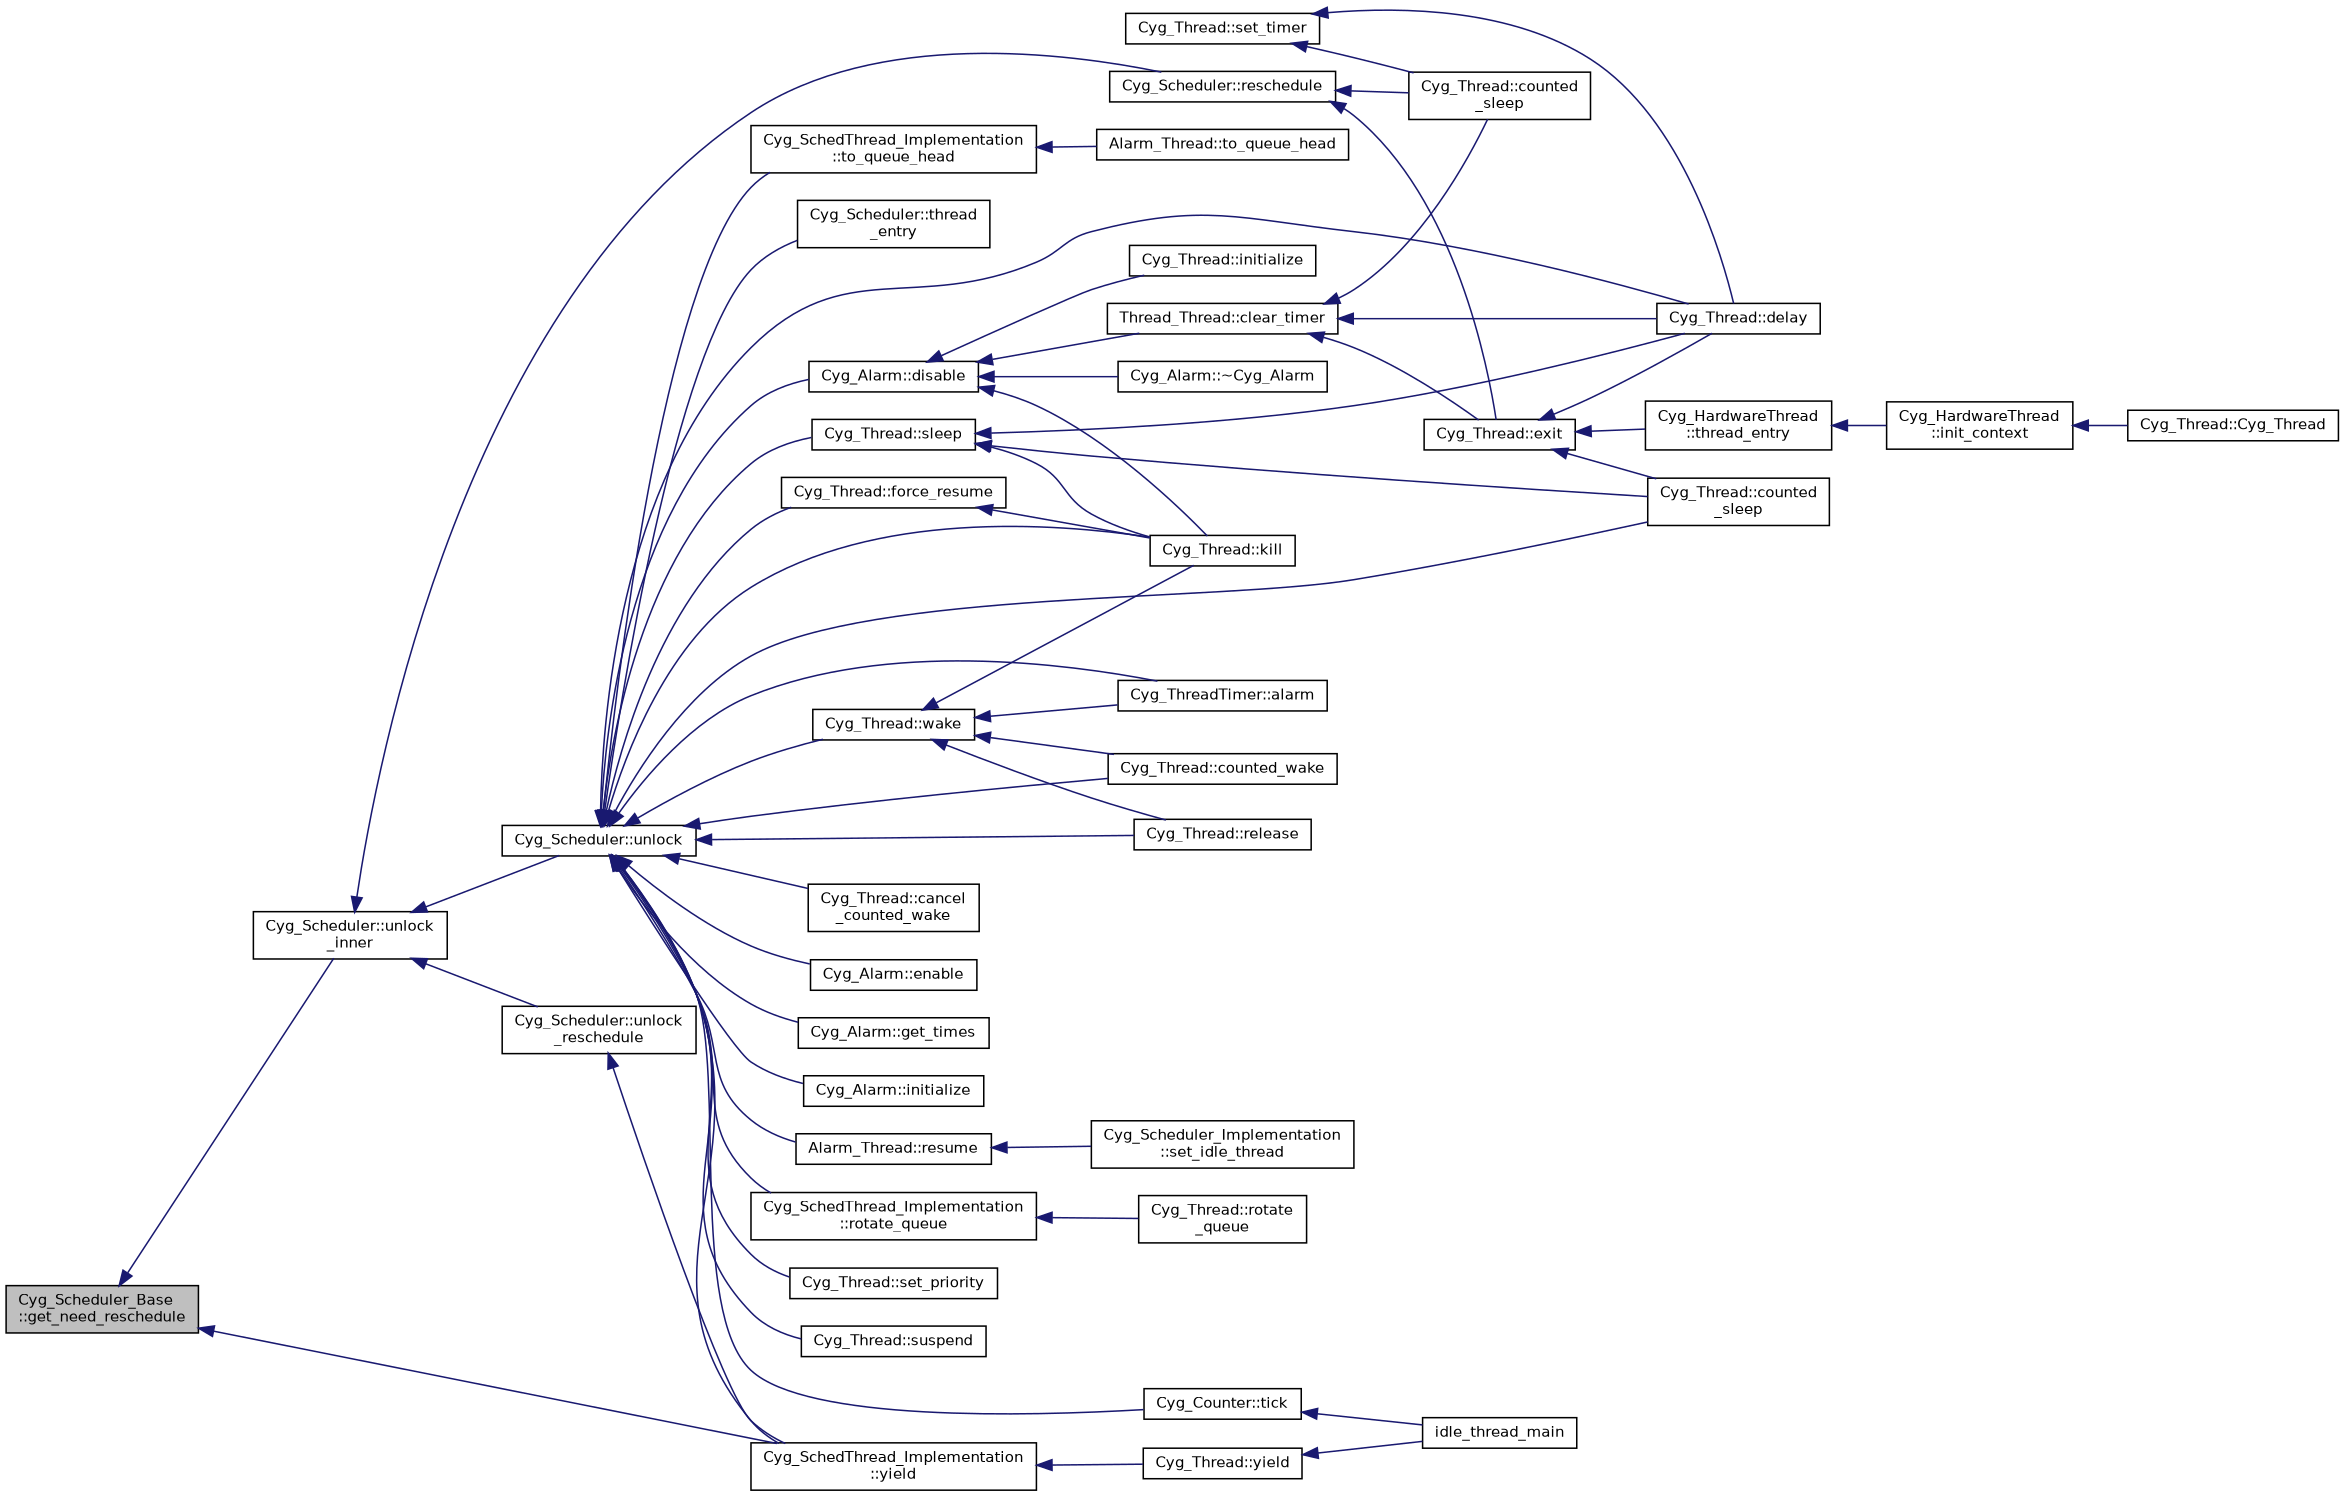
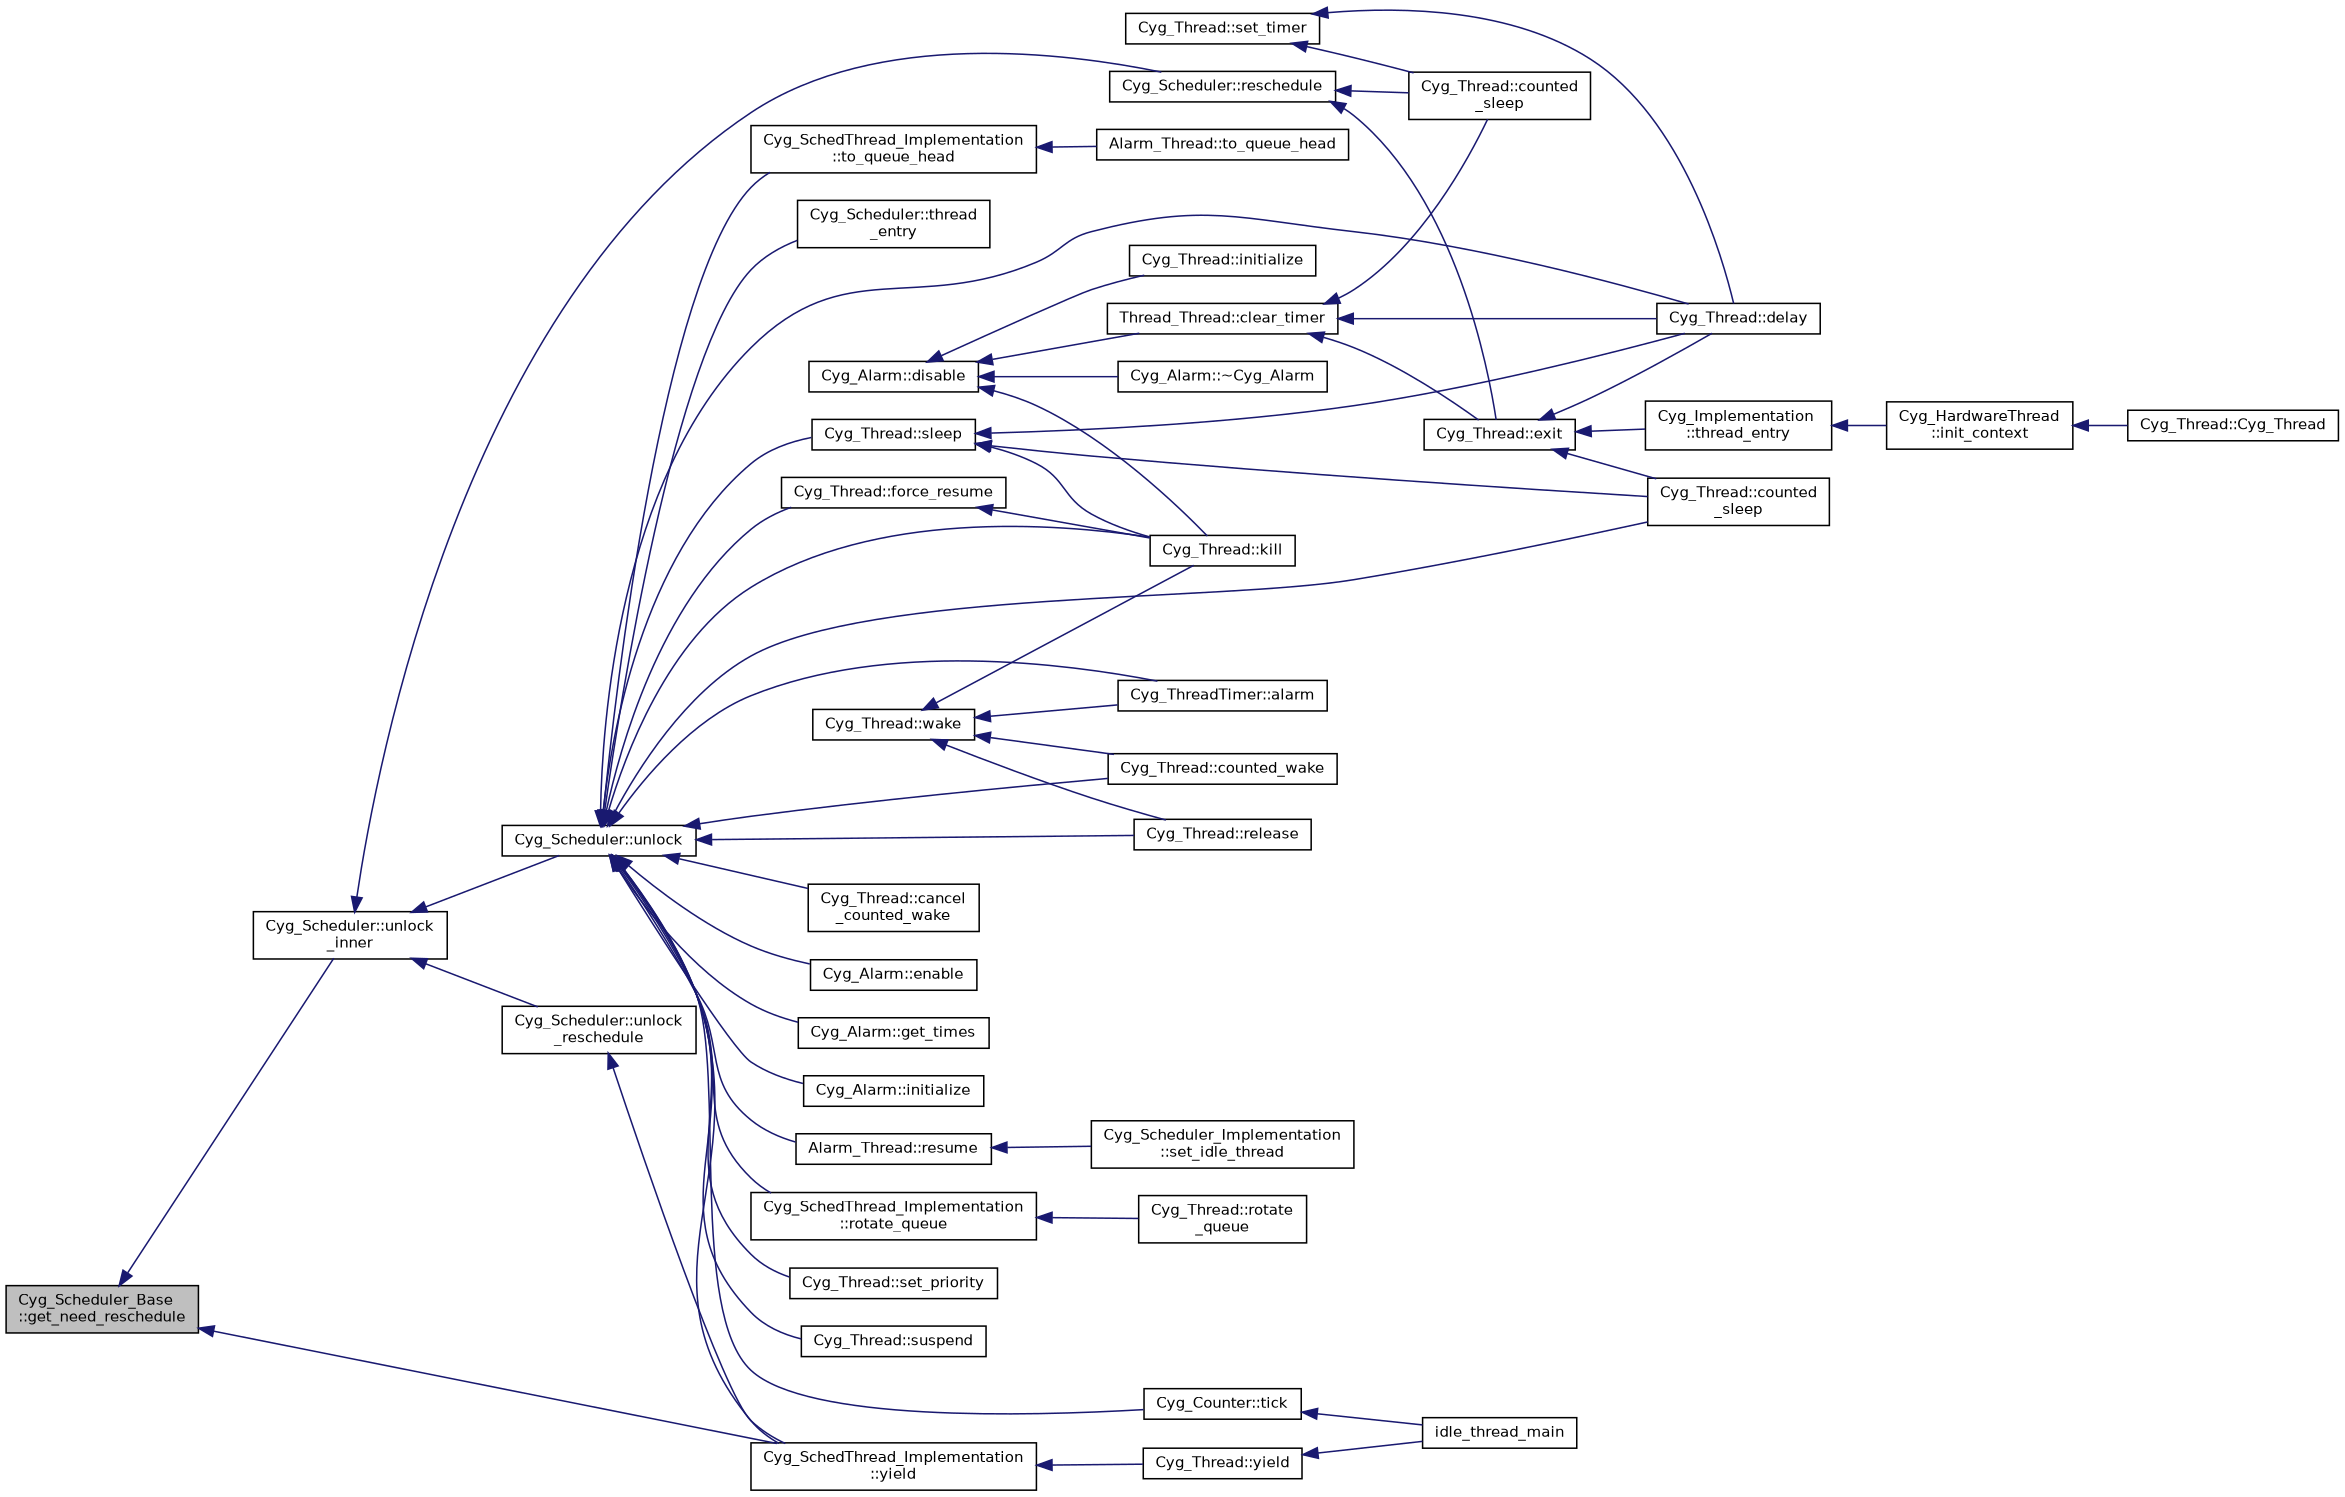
node "Cyg_HardwareThread ::thread_entry": label "Cyg_HardwareThread ::thread_entry" -> "Cyg_Implementation ::thread_entry"
edge "Cyg_Alarm::disable" -> "Cyg_Scheduler::unlock": removed
edge "Cyg_Thread::wake" -> "Cyg_Scheduler::unlock": removed
